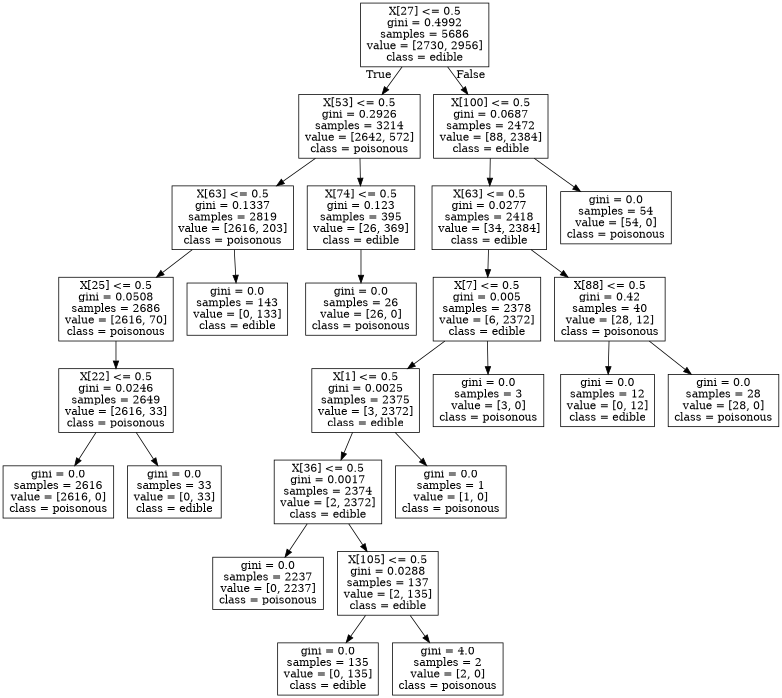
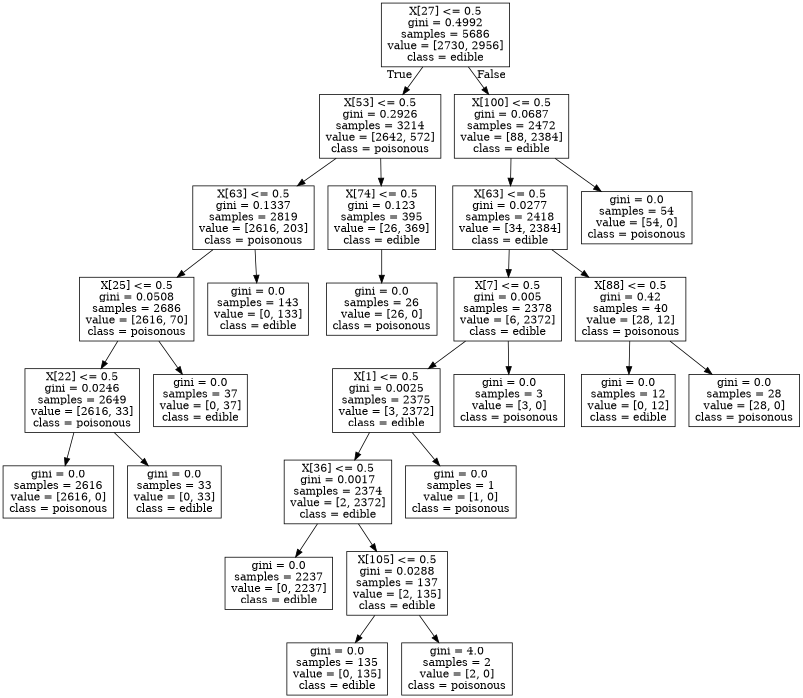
node "gini = 0.0 samples = 37 value = [0, 37] class = edible": added
node "gini = 0.0 samples = 2237 value = [0, 2237] class = poisonous": label "gini = 0.0 samples = 2237 value = [0, 2237] class = poisonous" -> "gini = 0.0 samples = 2237 value = [0, 2237] class = edible"
